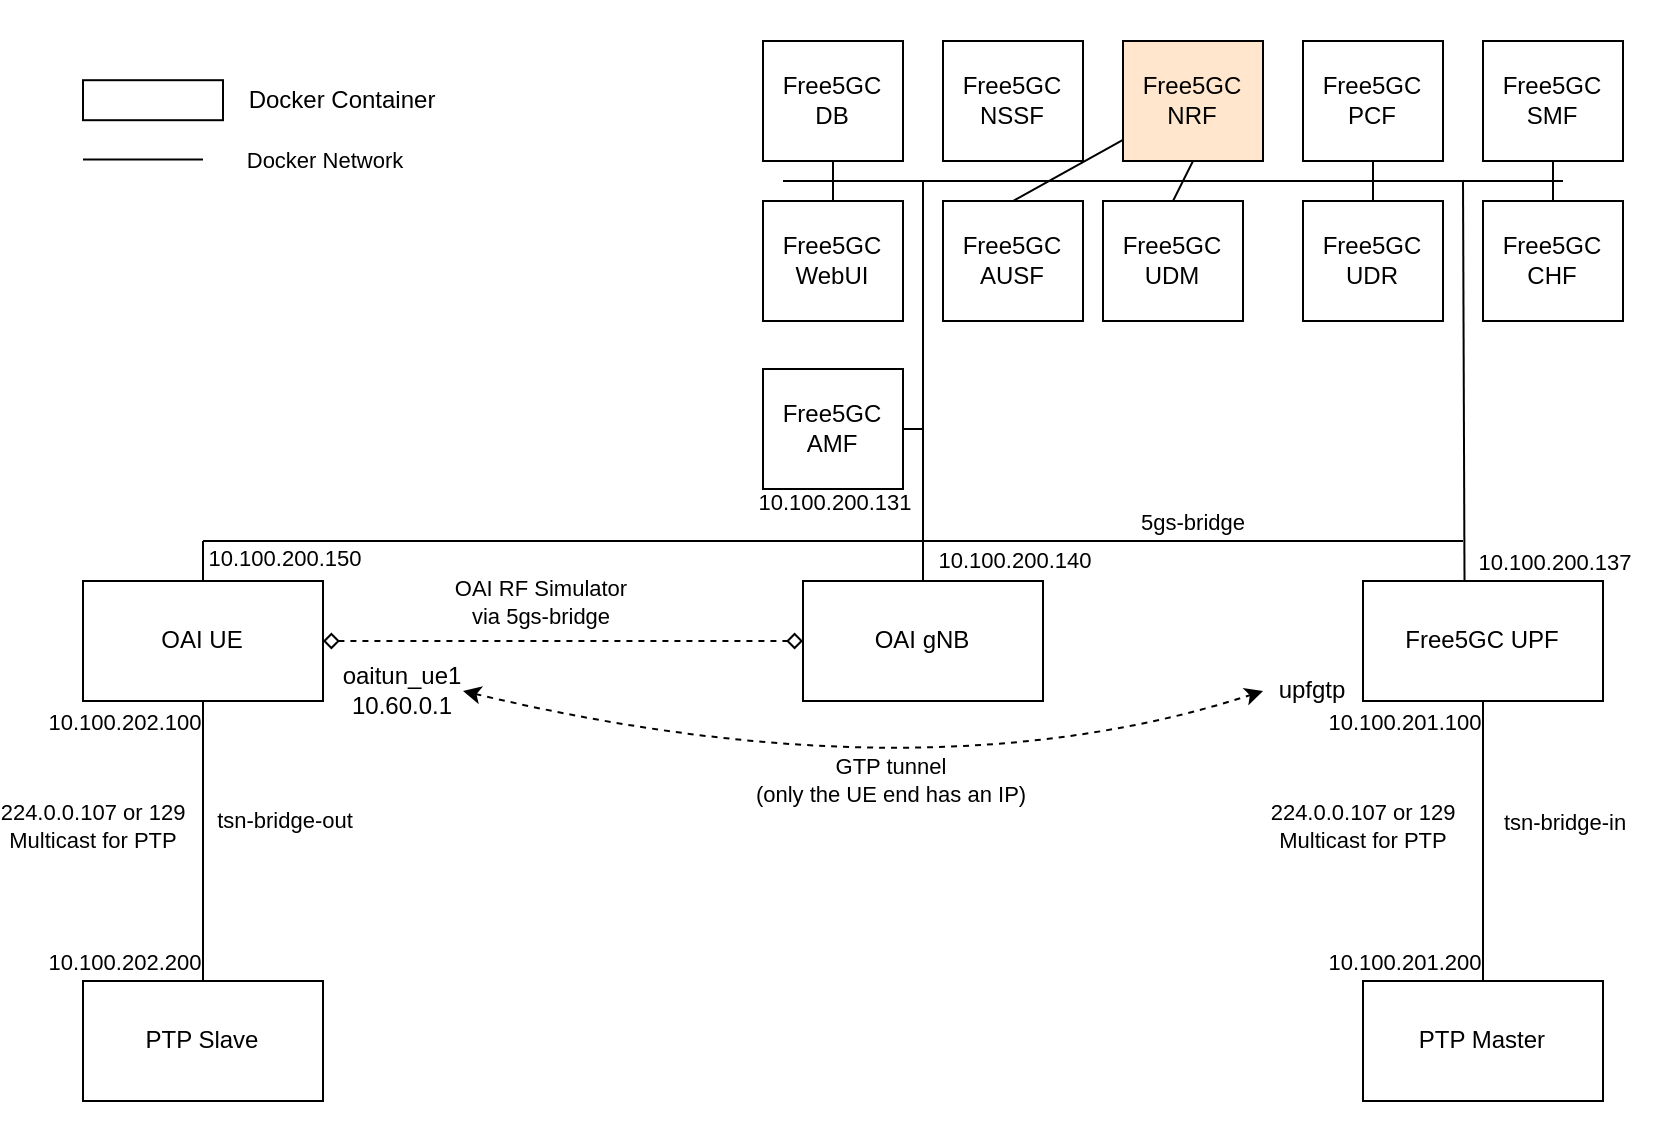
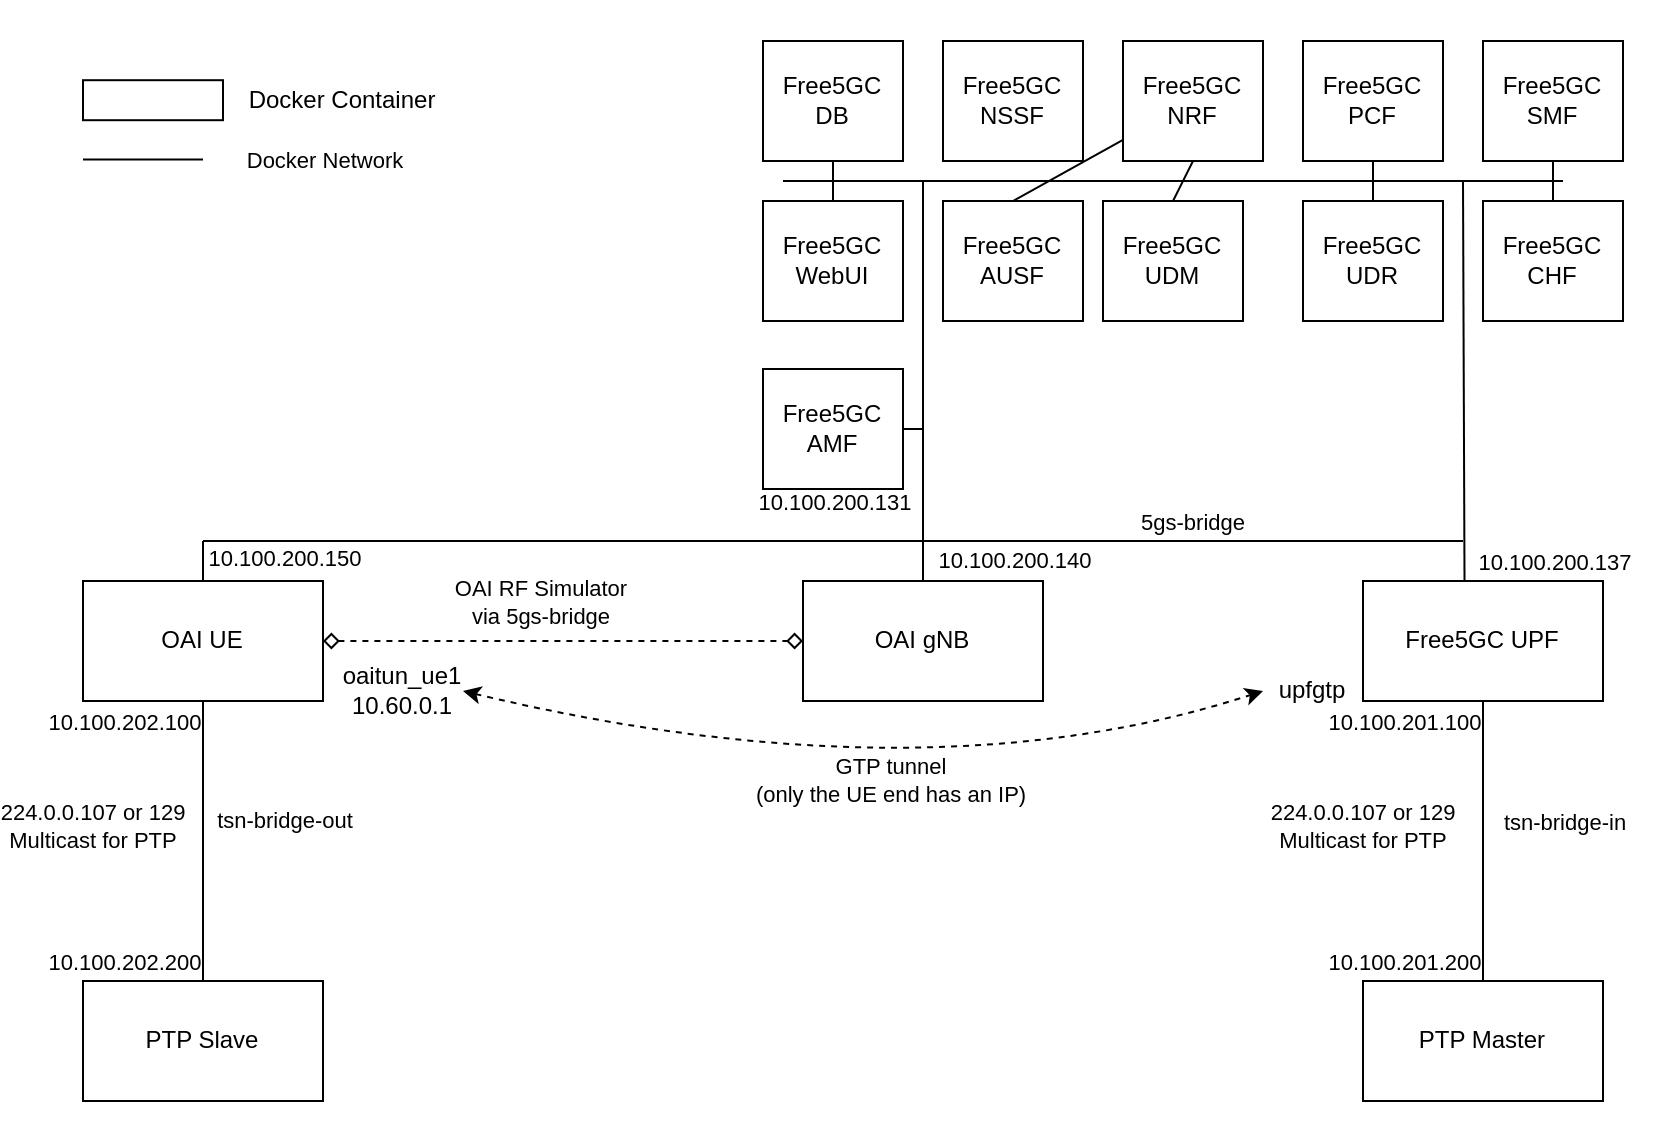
node "Free5GC NRF": fillcolor #ffe6cc -> #ffffff
